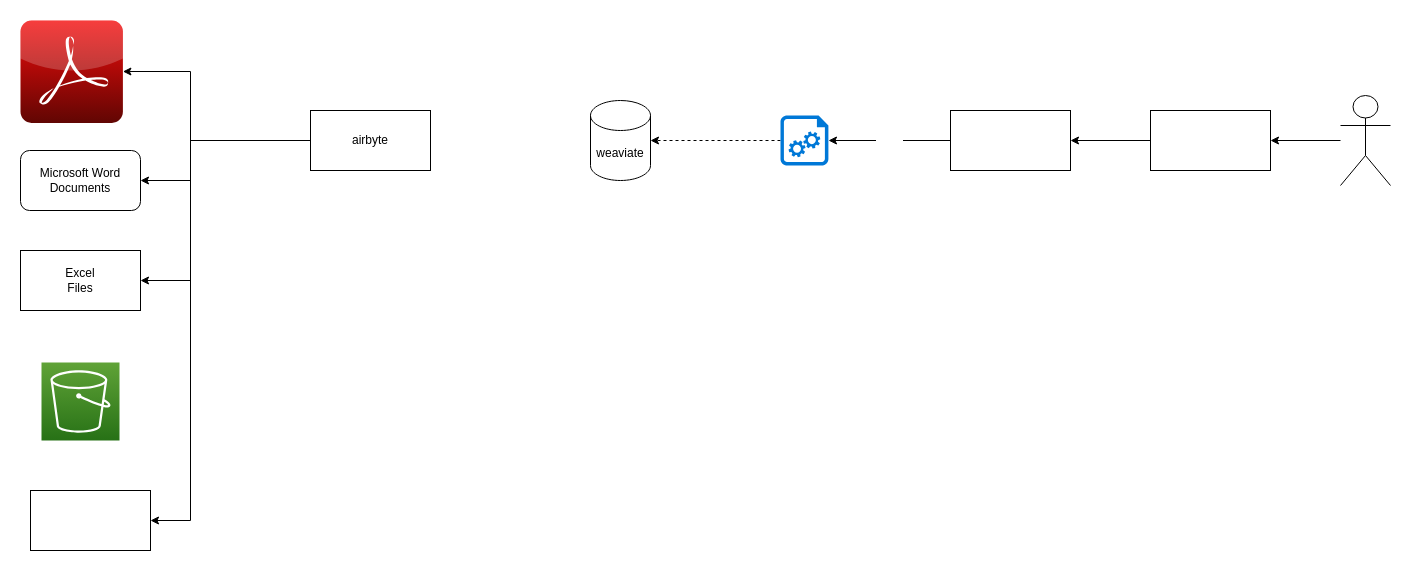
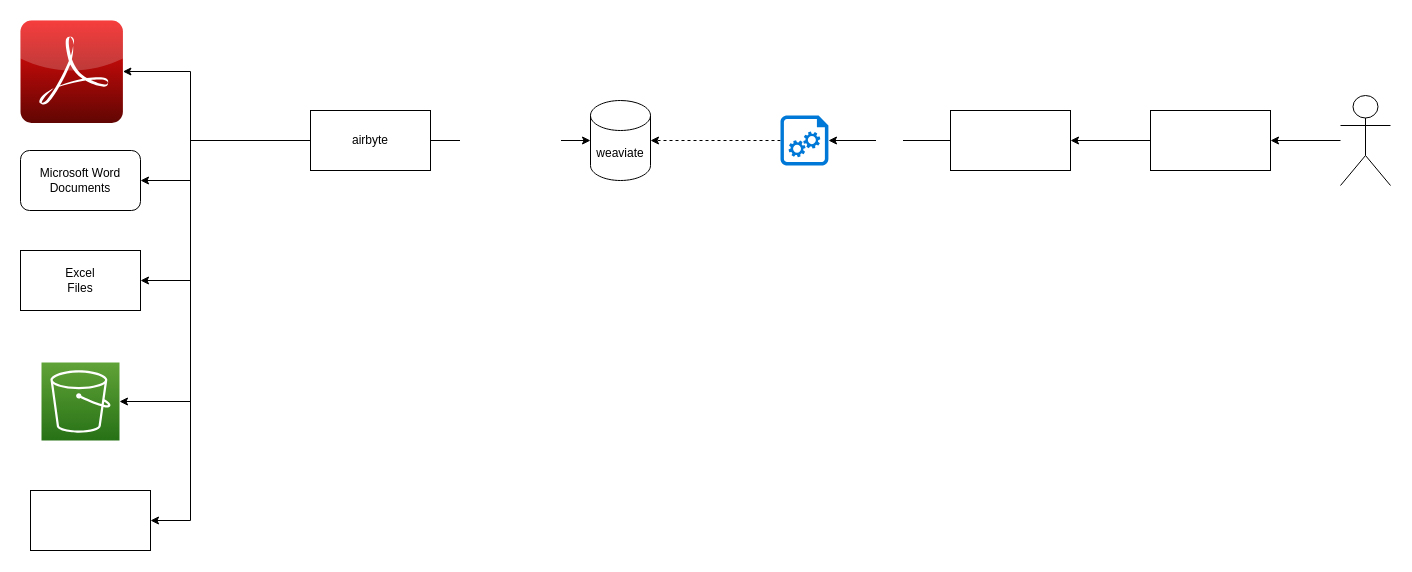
edge "airbyte" -> "weaviate": added, label "create embeddings and save data"
edge "airbyte" -> "S3 Bucket": added, label "fetch data"
